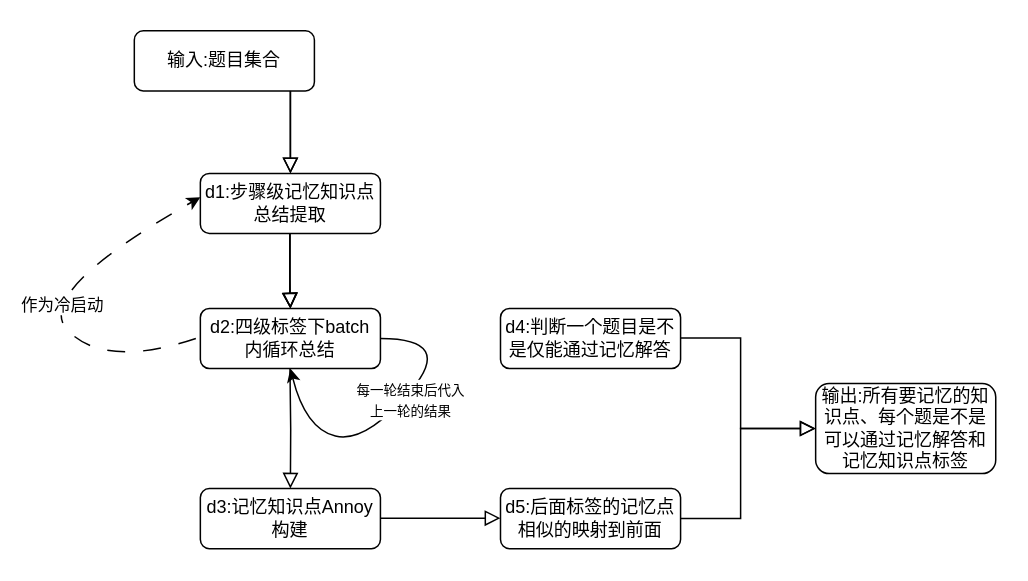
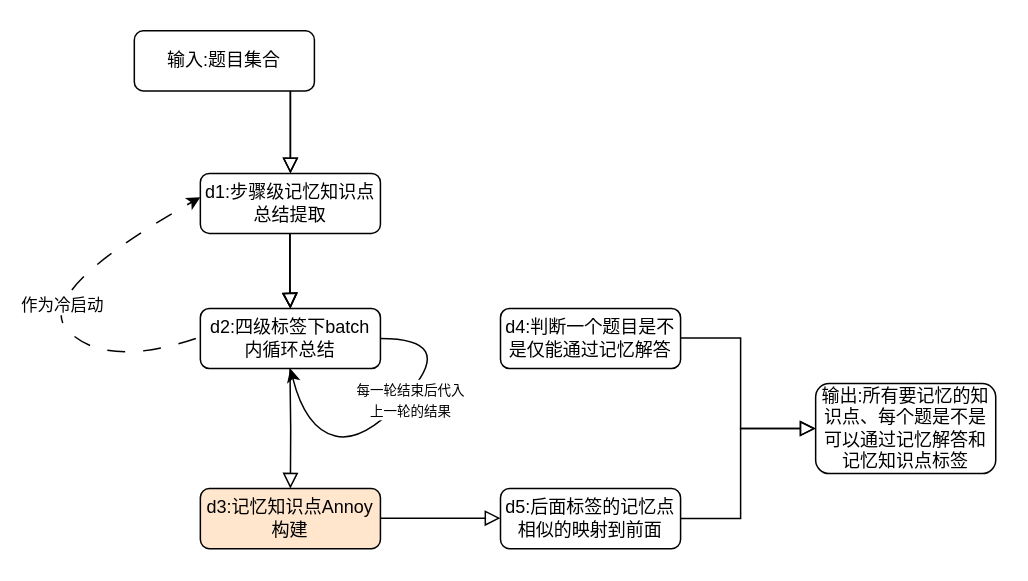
node "d3:记忆知识点Annoy构建": fillcolor #ffffff -> #ffe6cc
